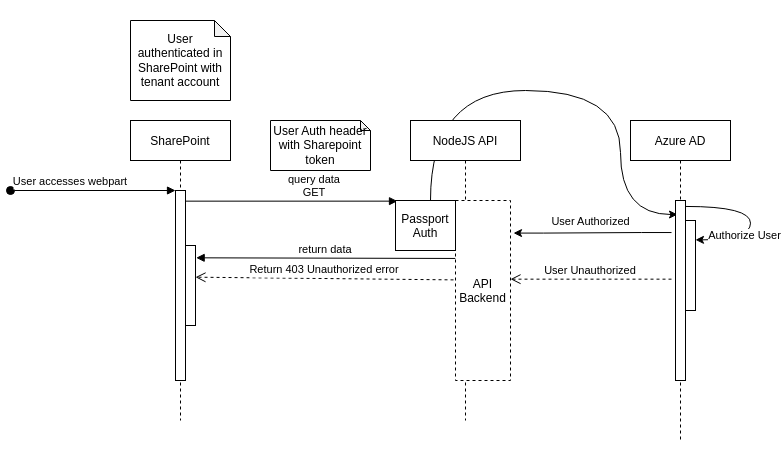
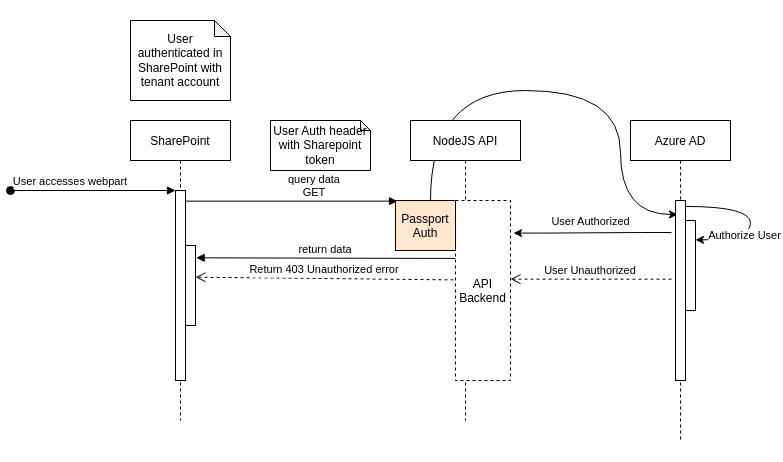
node "Passport Auth": fillcolor #ffffff -> #ffe6cc
